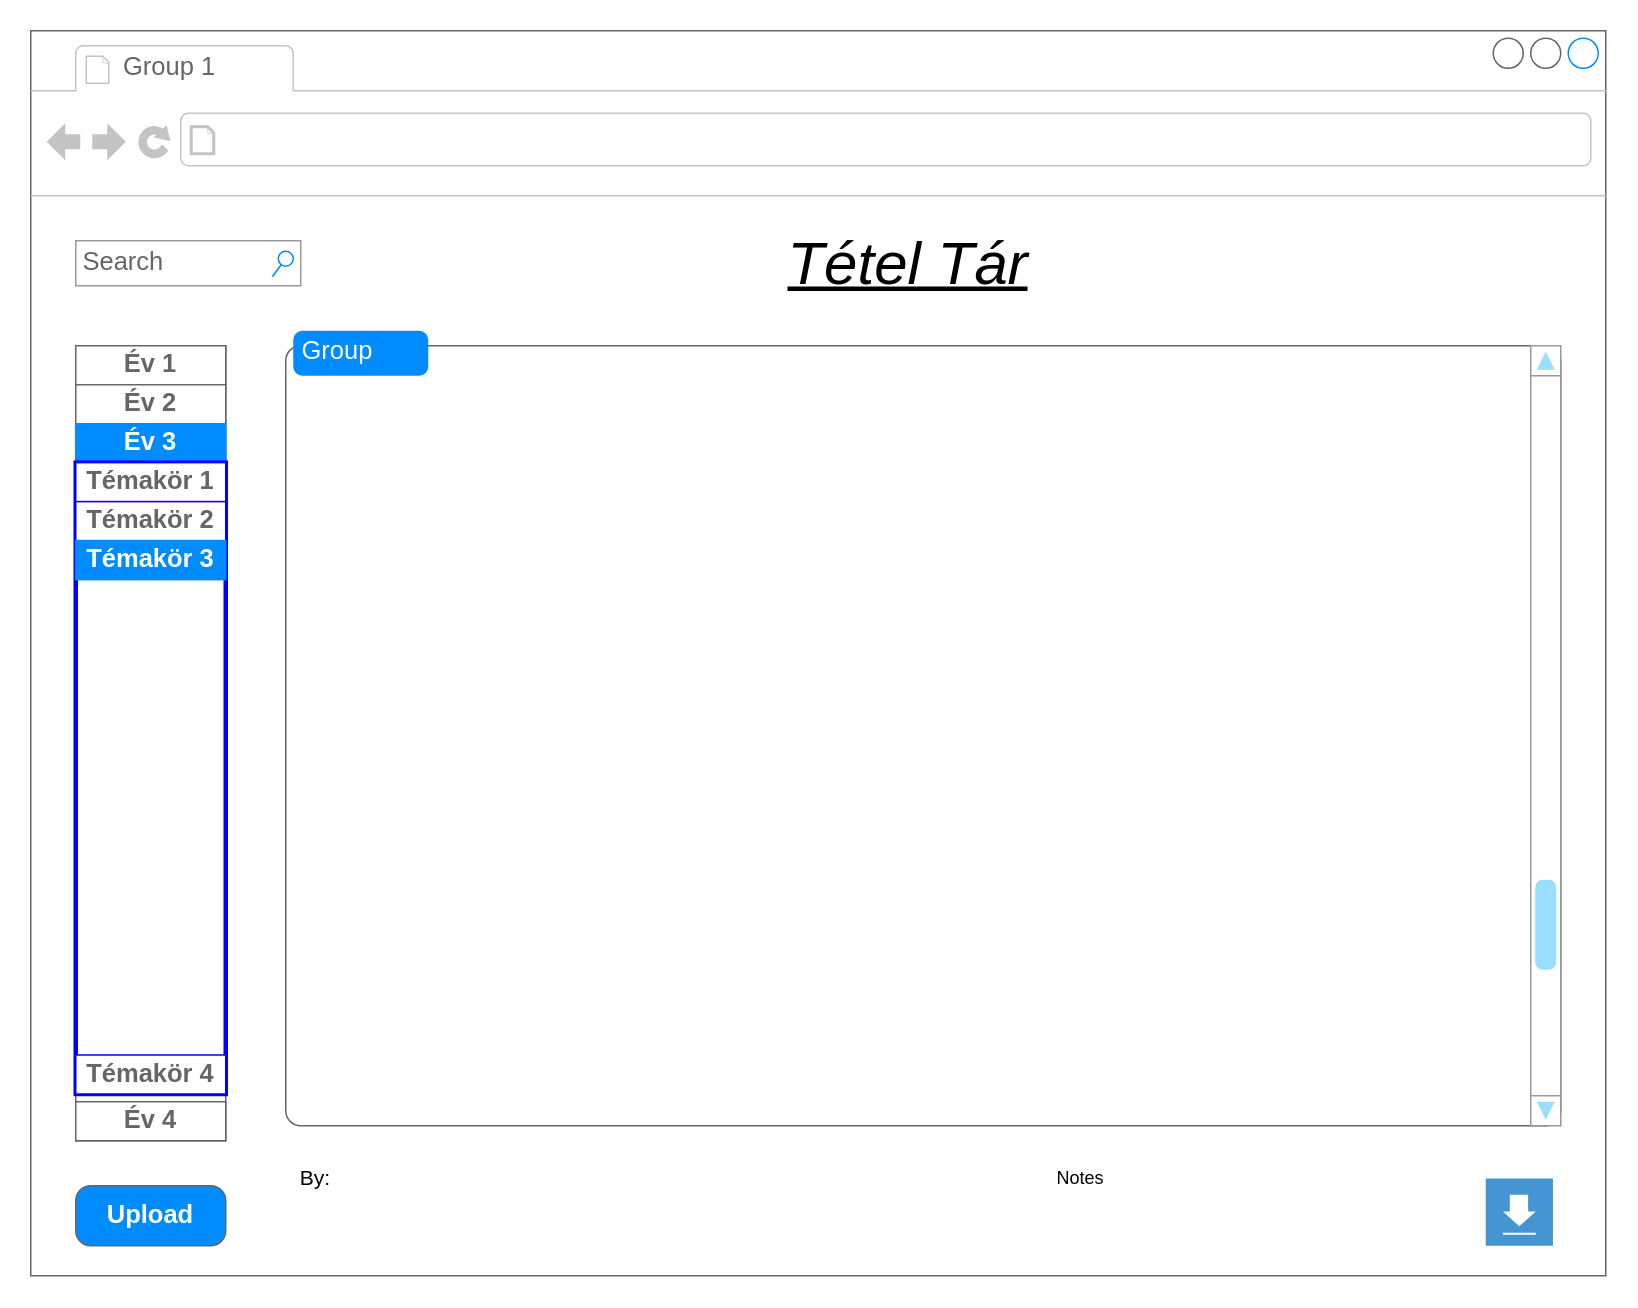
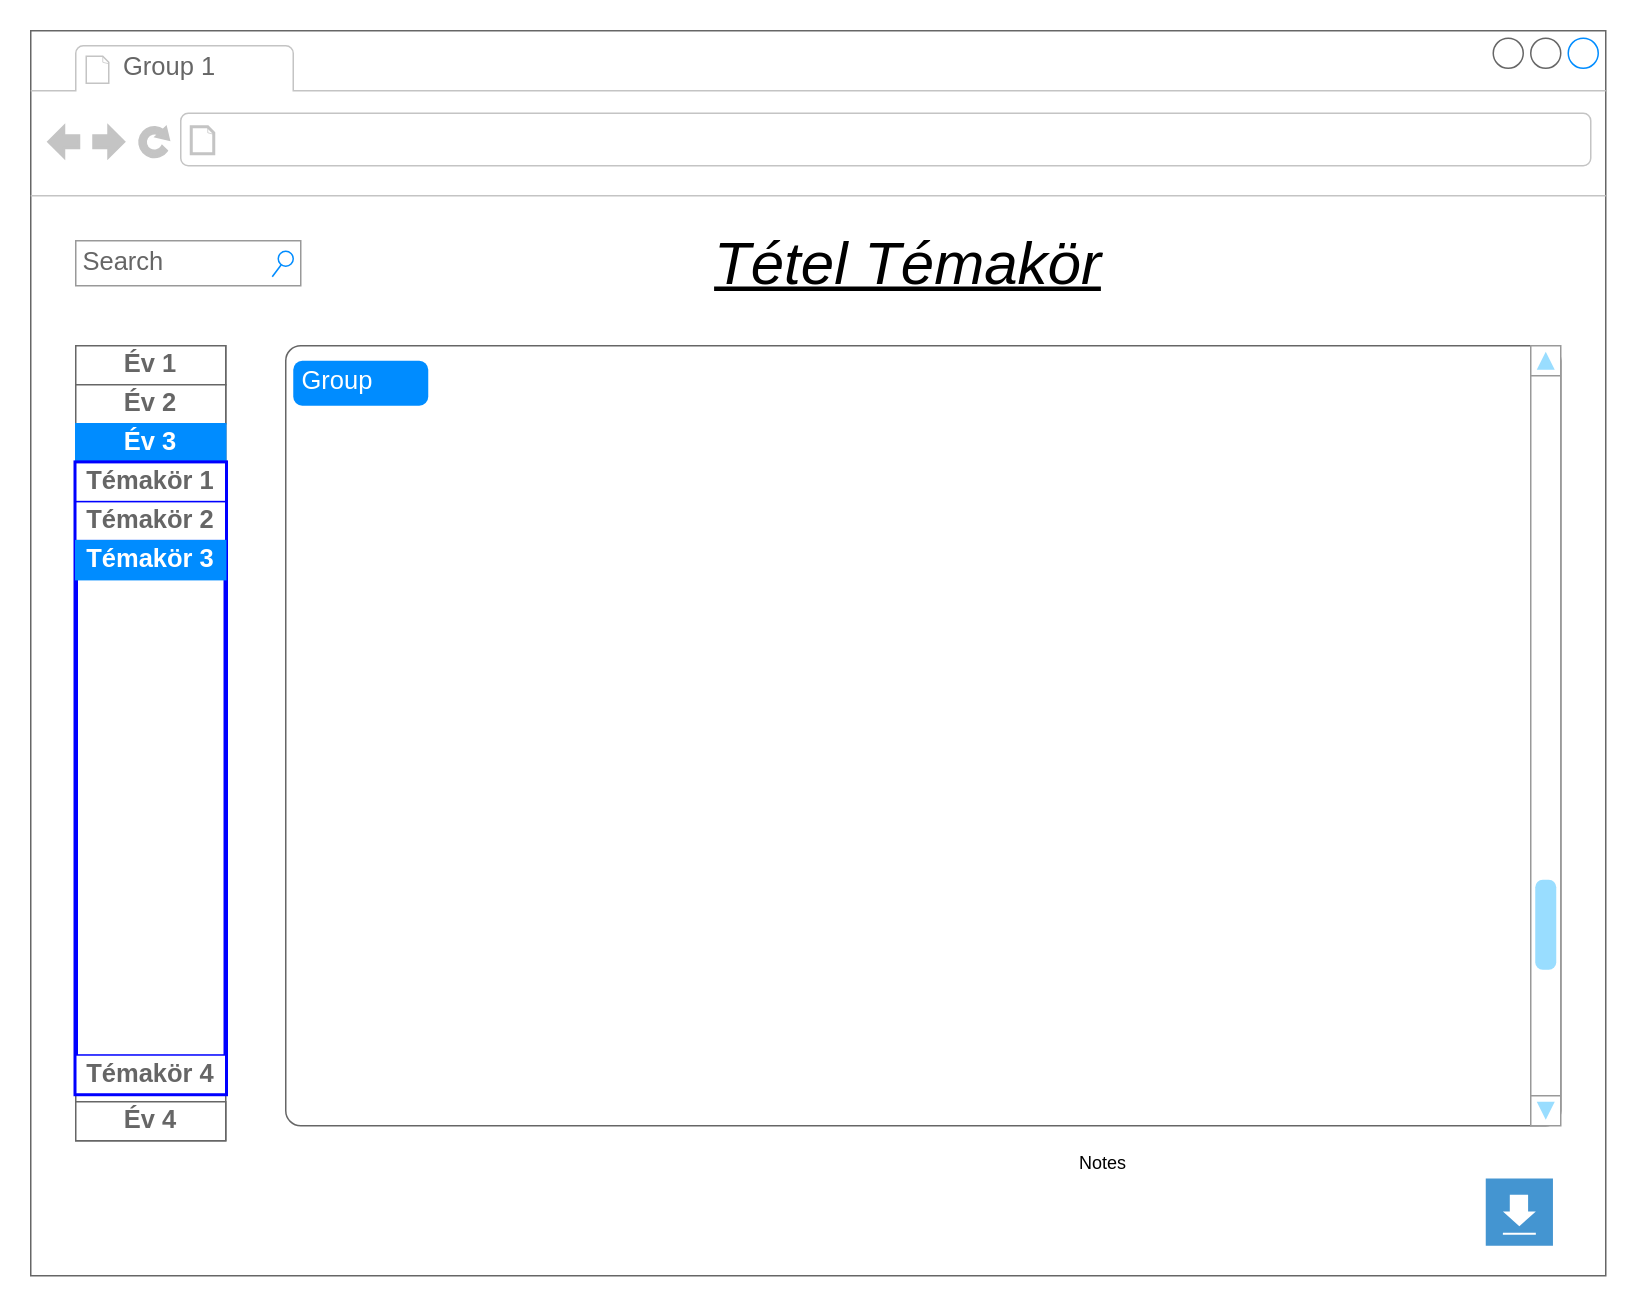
node "Tétel Tár": label "Tétel Tár" -> "Tétel Témakör"
node "Group": moved (361, 353) -> (361, 383)
node "By:": removed
node "Notes": moved (1081, 1178) -> (1103, 1163)
node "Upload": removed
